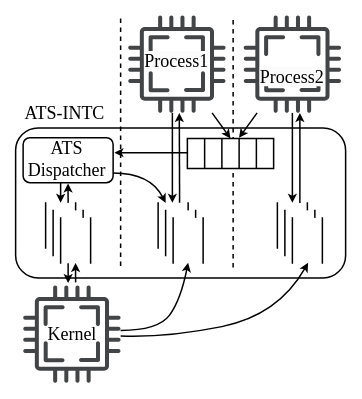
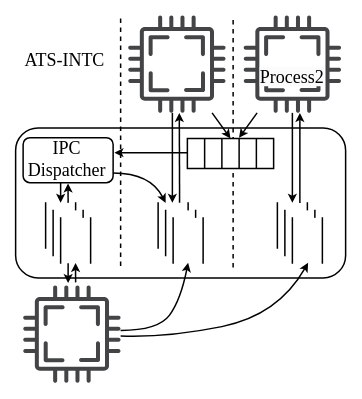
node "Process1": removed
node "ATS-INTC": moved (64, 113) -> (64, 60)
node "ATS Dispatcher": label "ATS Dispatcher" -> "IPC Dispatcher"
node "Kernel": removed
